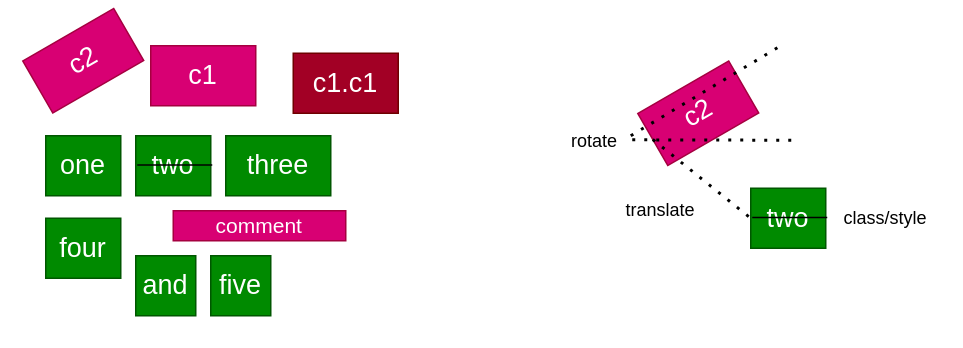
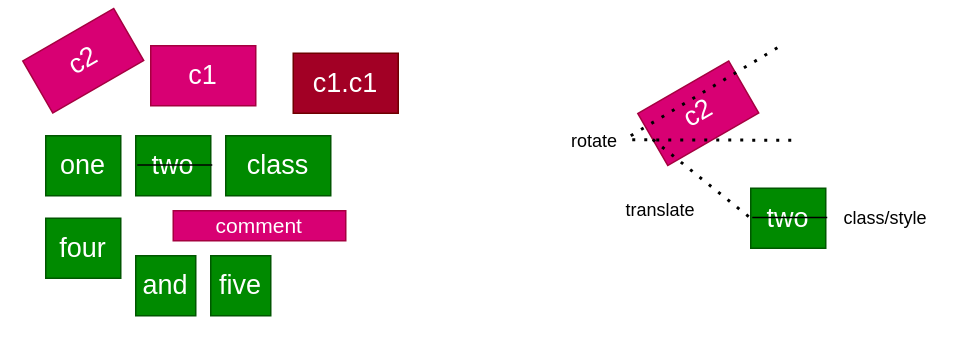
node "three": label "three" -> "class"
